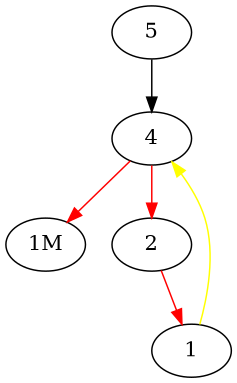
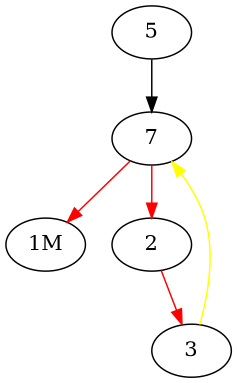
node "4": label "4" -> "7"
node "1": label "1" -> "3"
